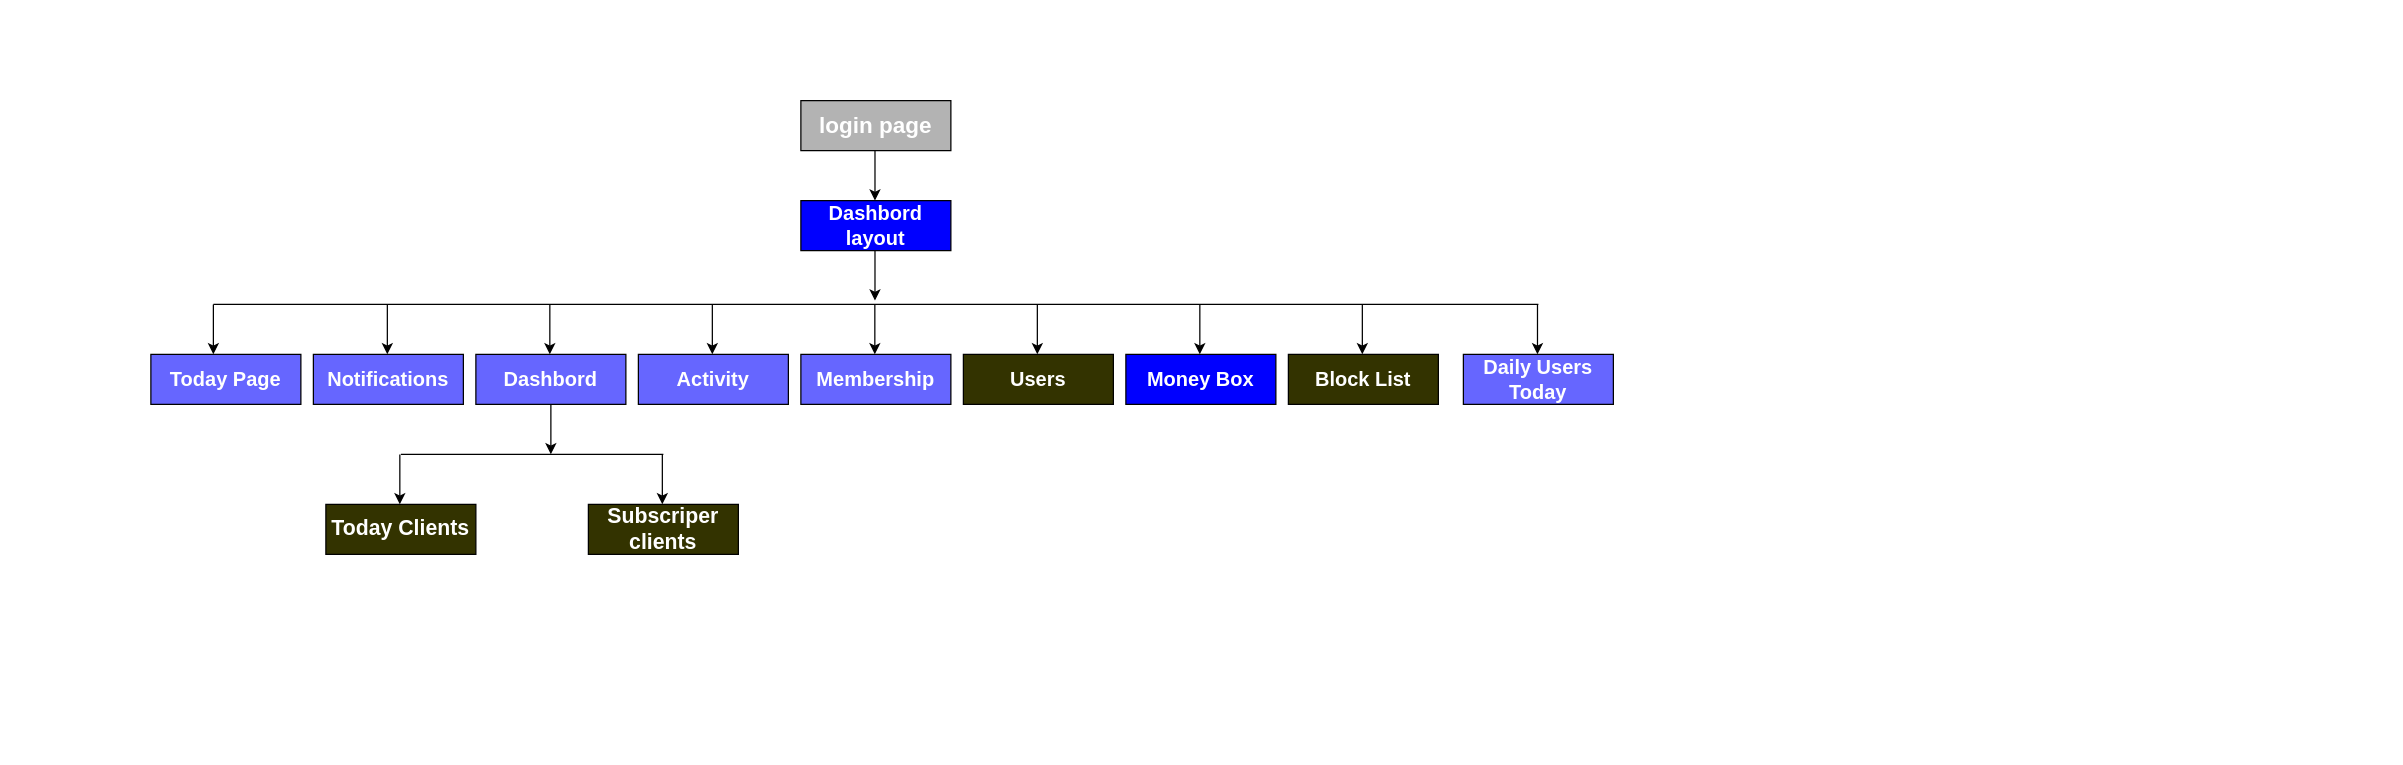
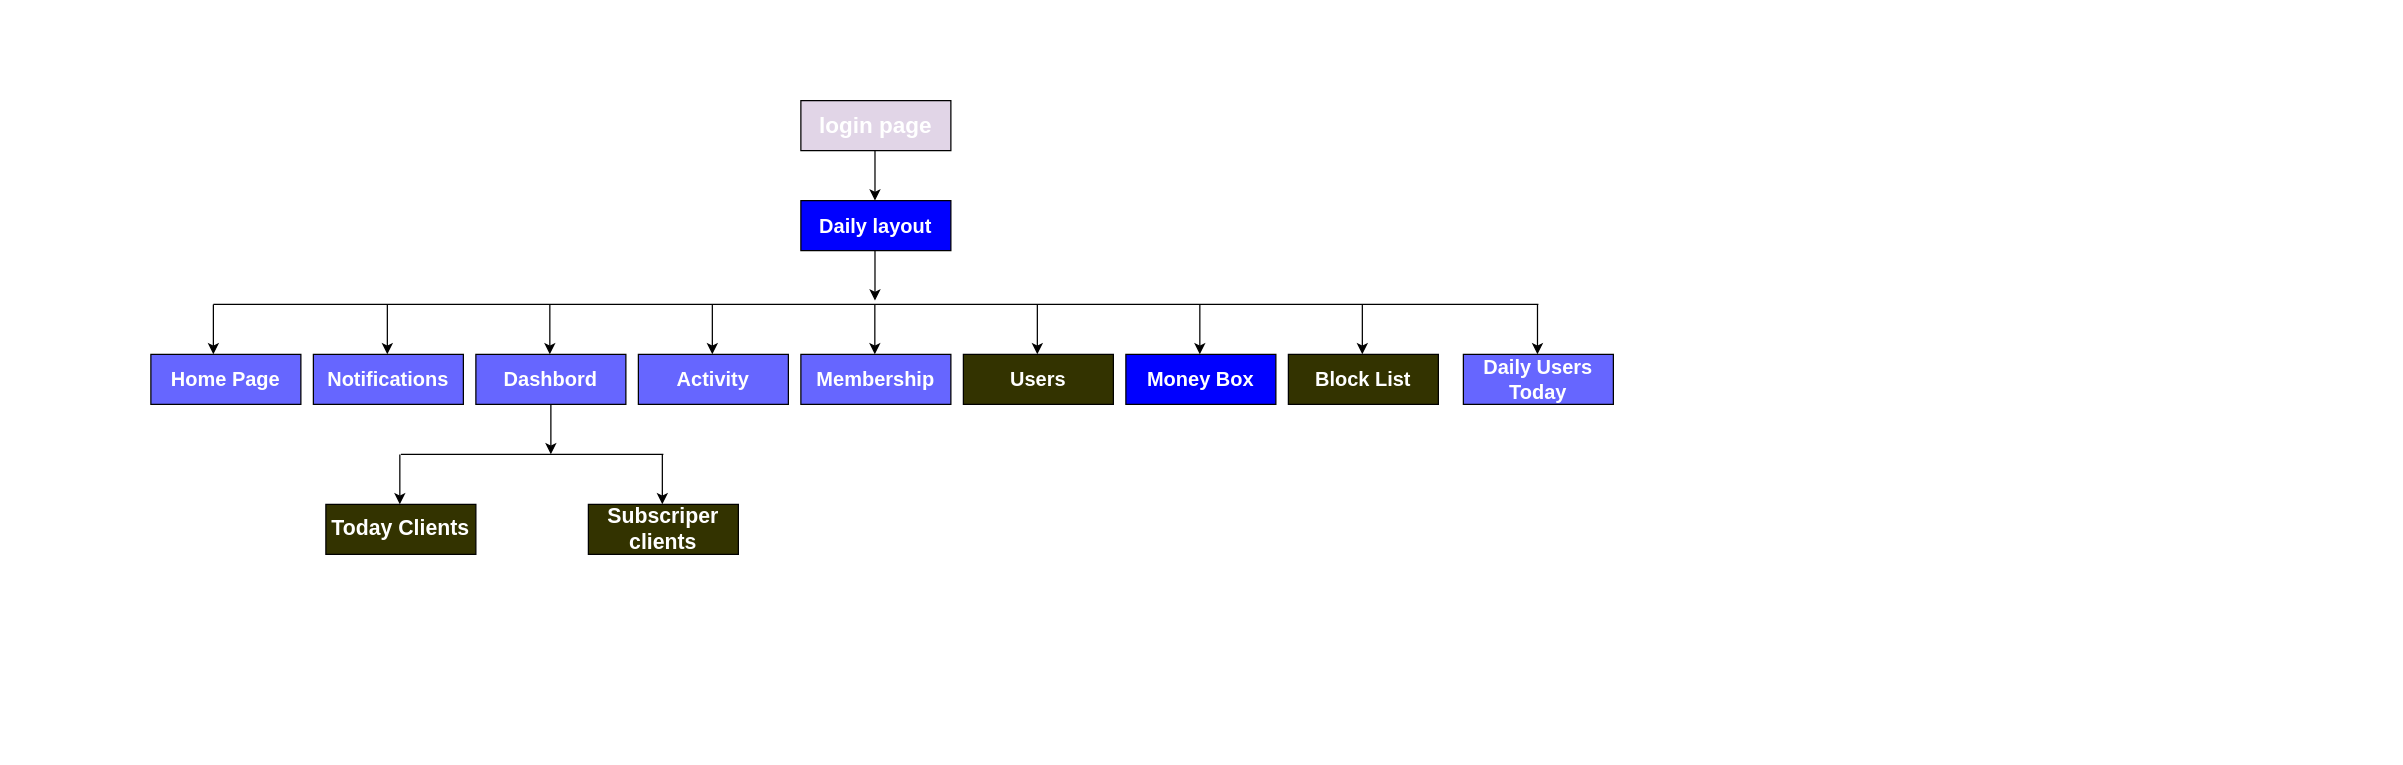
node "login page": fillcolor #b3b3b3 -> #e1d5e7
node "Dashbord layout": label "Dashbord layout" -> "Daily layout"
node "Today Page": label "Today Page" -> "Home Page"
